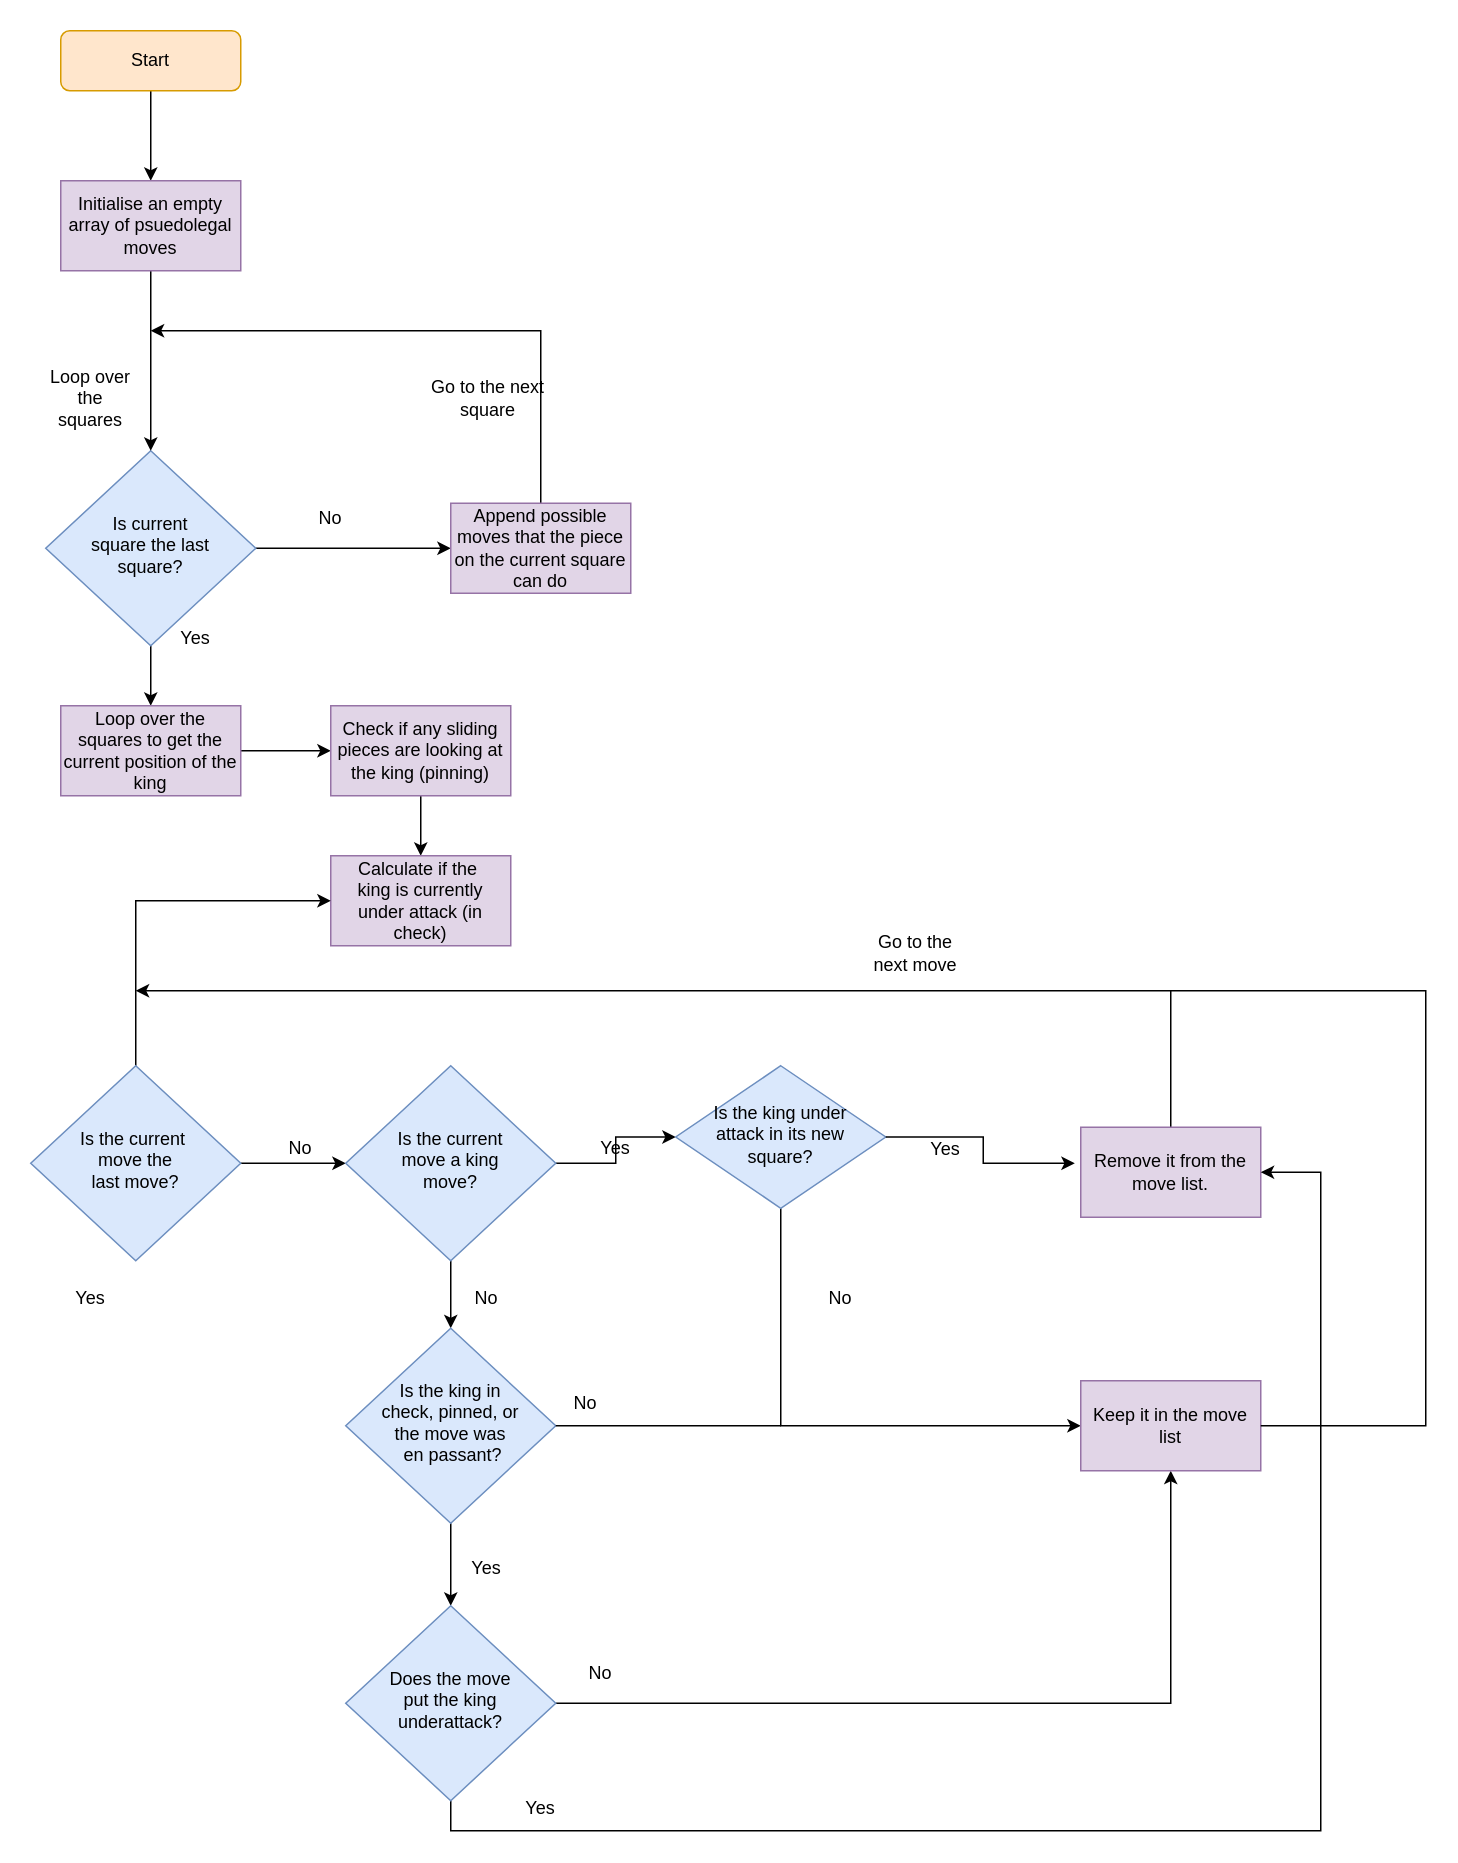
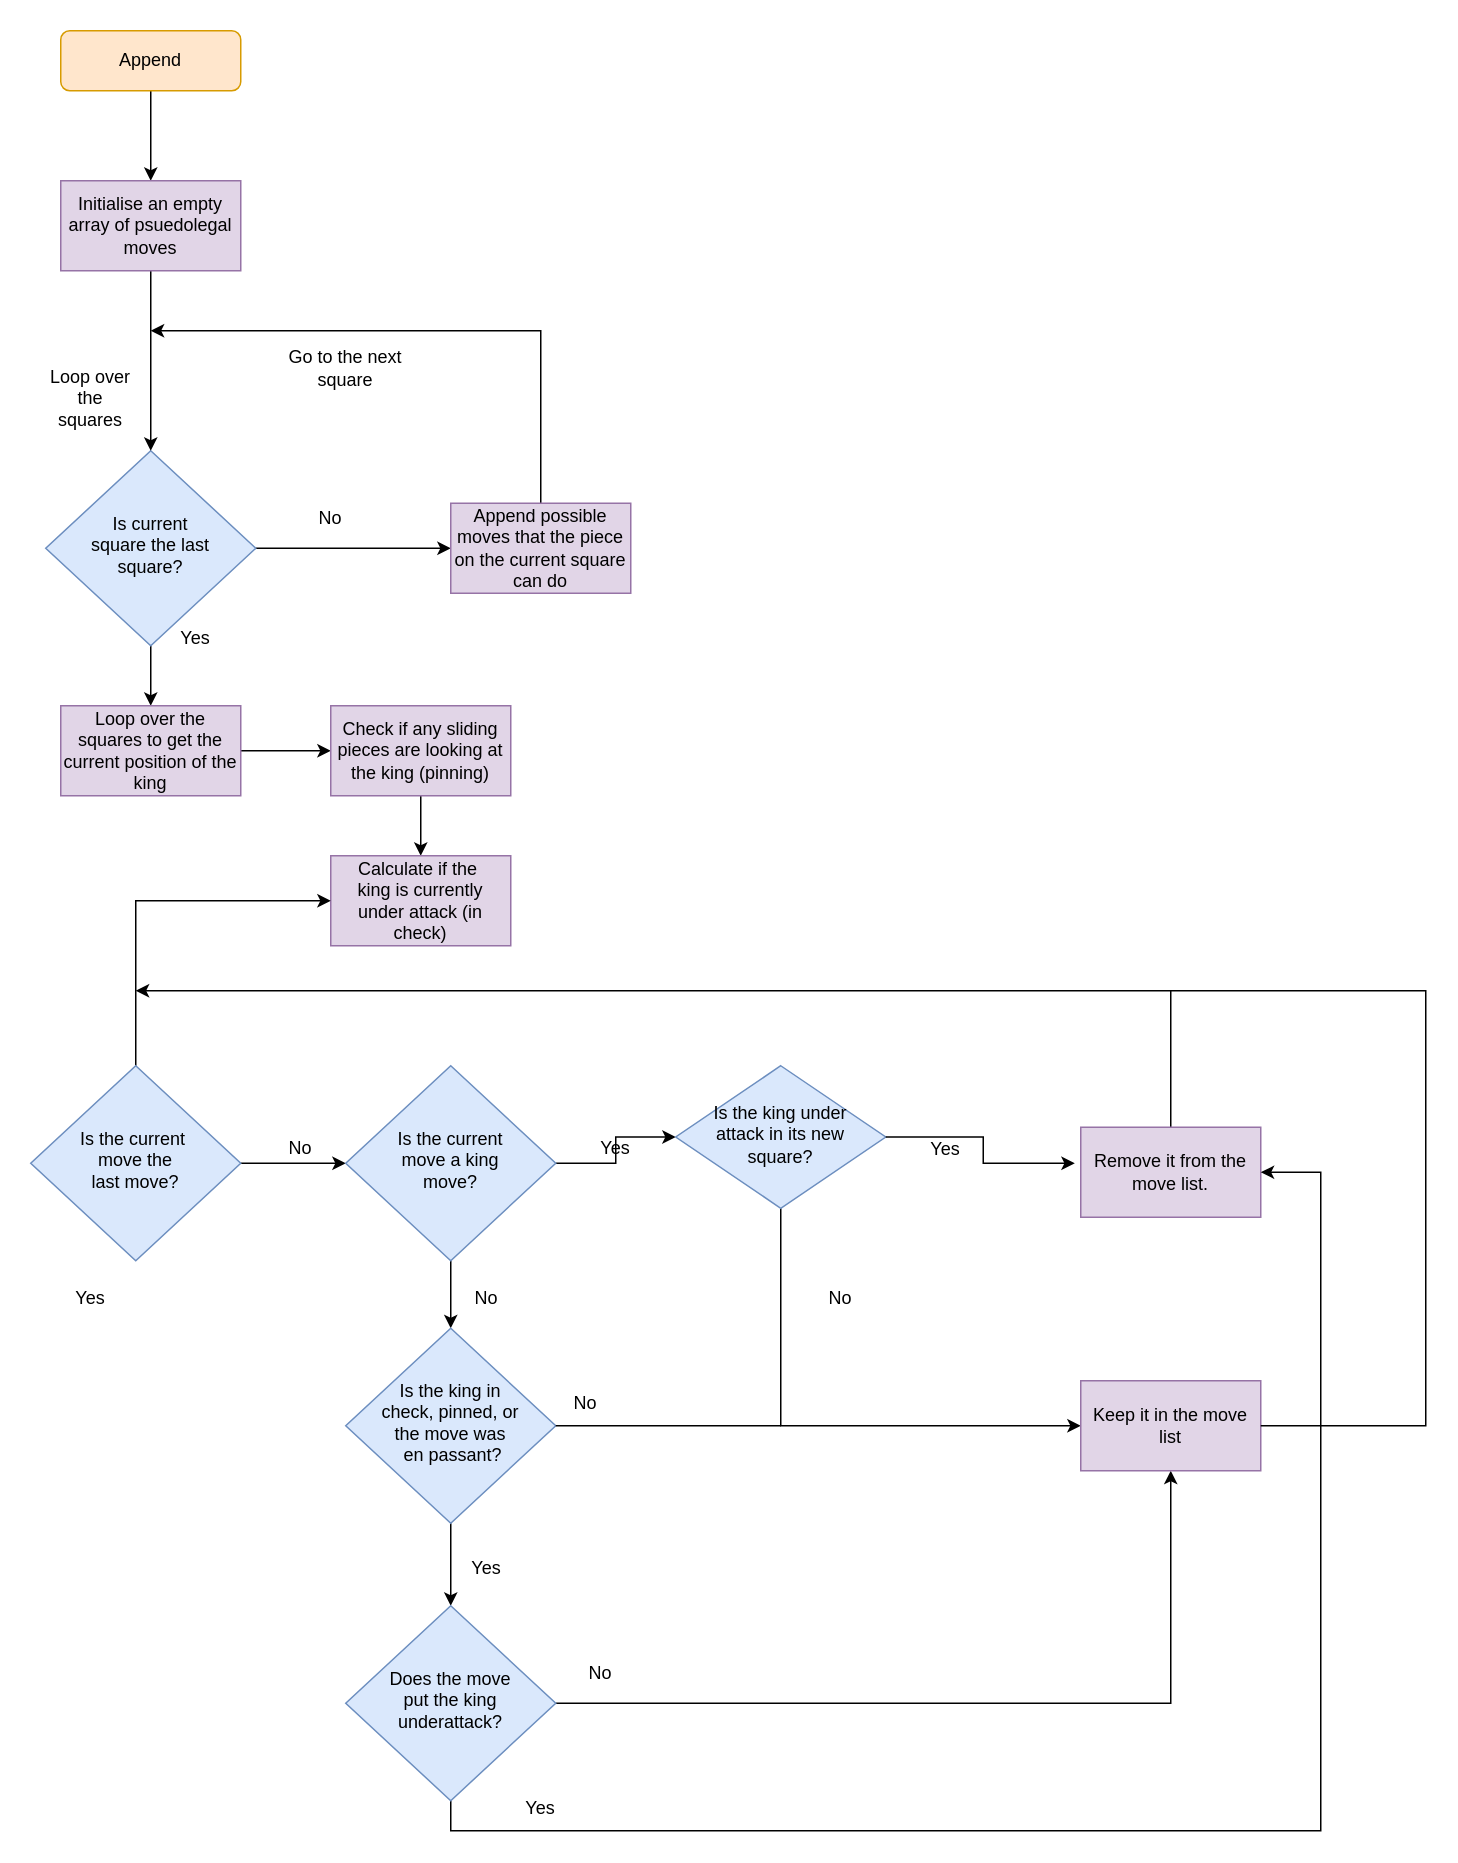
node "Start": label "Start" -> "Append"
node "Go to the next square": moved (488, 398) -> (346, 368)
node "Go to the next move": removed
